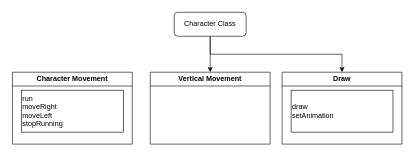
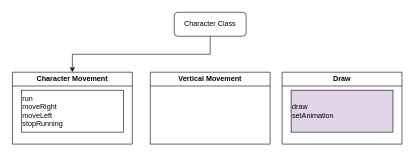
edge "Character Class" -> "Draw": removed
edge "Character Class" -> "Character Movement": added
edge "Character Class" -> "Vertical Movement": removed
node "draw setAnimation": fillcolor #ffffff -> #e1d5e7
